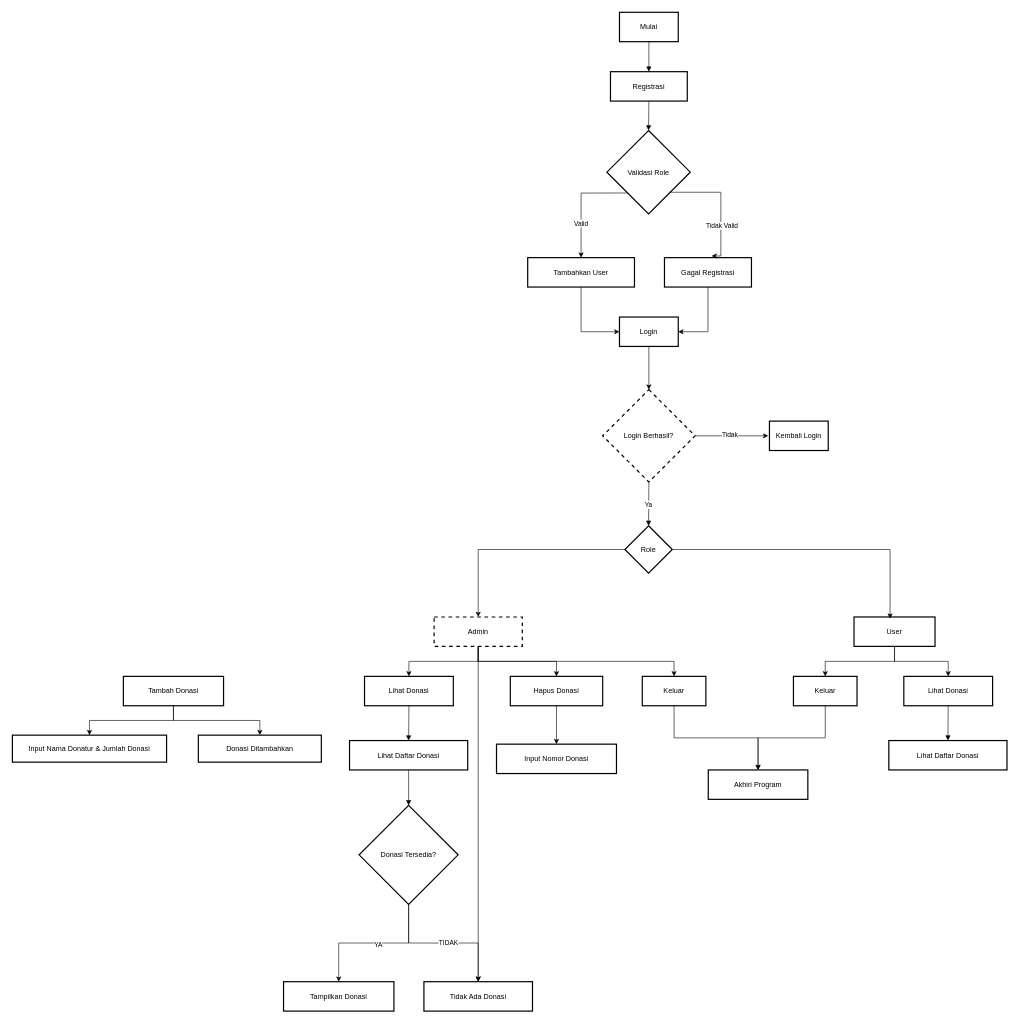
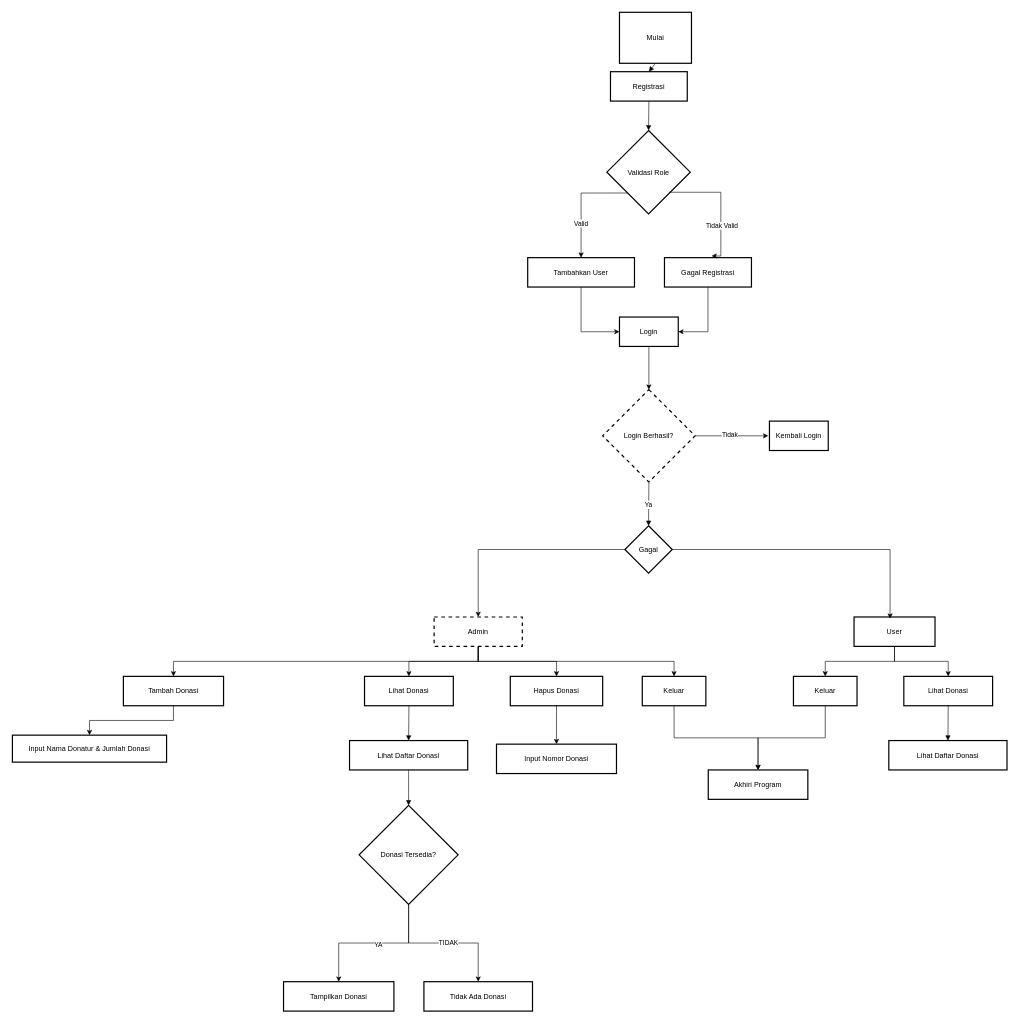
node "Mulai": size 59x29 -> 72x51
node "Role": label "Role" -> "Gagal"
edge "Tambah Donasi" -> "Donasi Ditambahkan": removed
node "Donasi Ditambahkan": removed
edge "Admin" -> "Tidak Ada Donasi": now "Admin" -> "Tambah Donasi"
